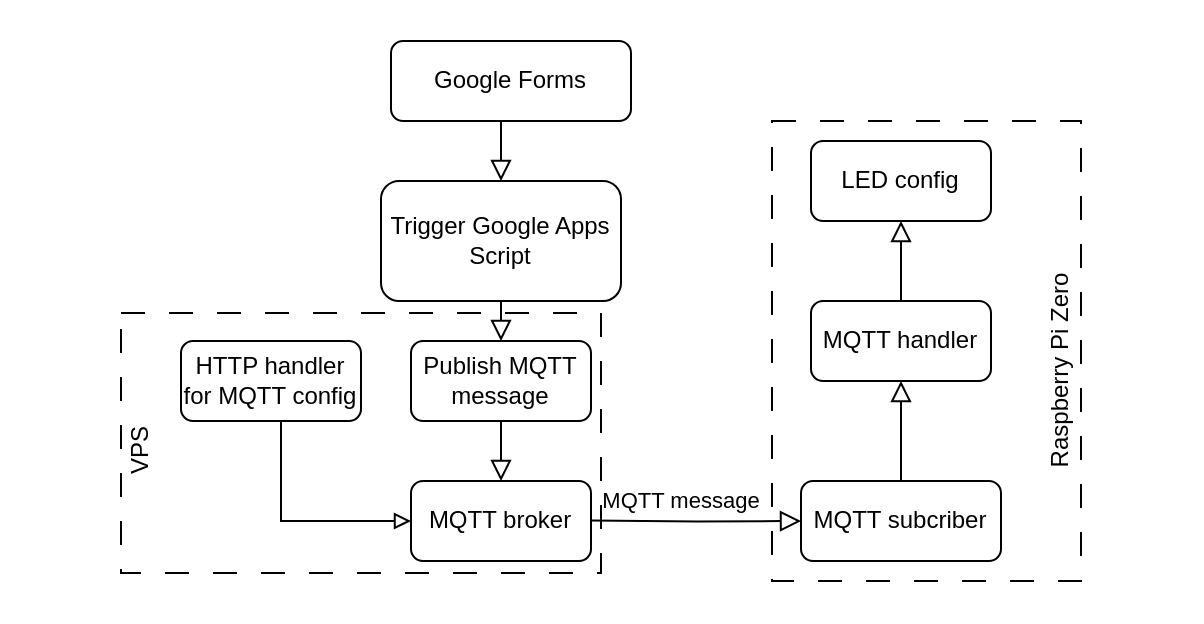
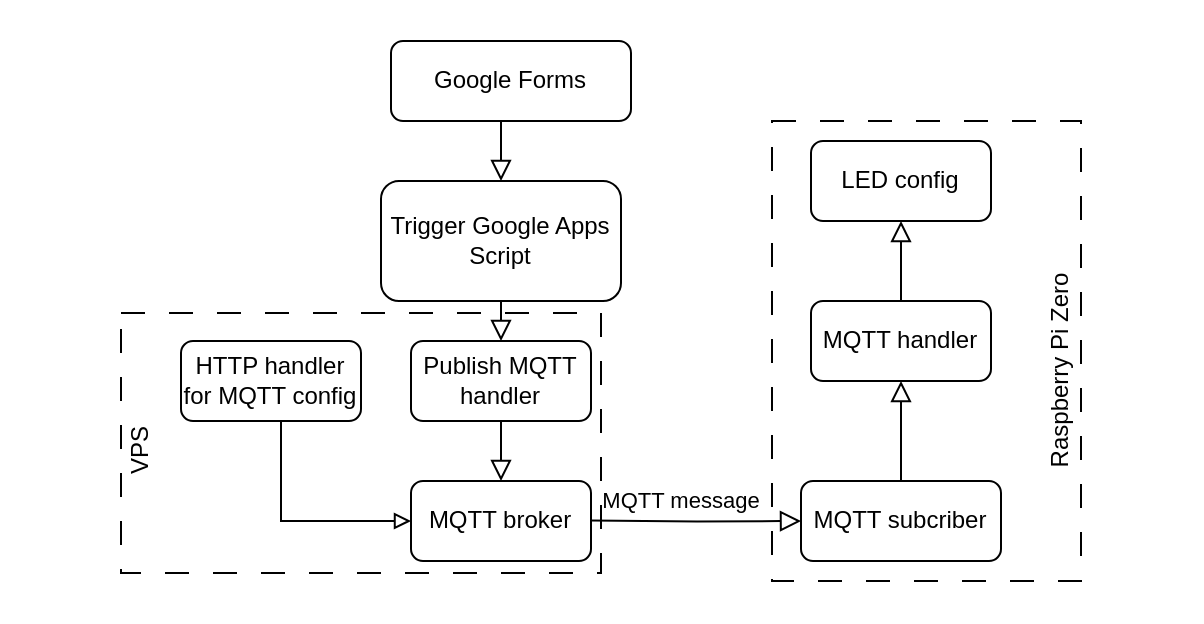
node "Publish MQTT message": label "Publish MQTT message" -> "Publish MQTT handler"
